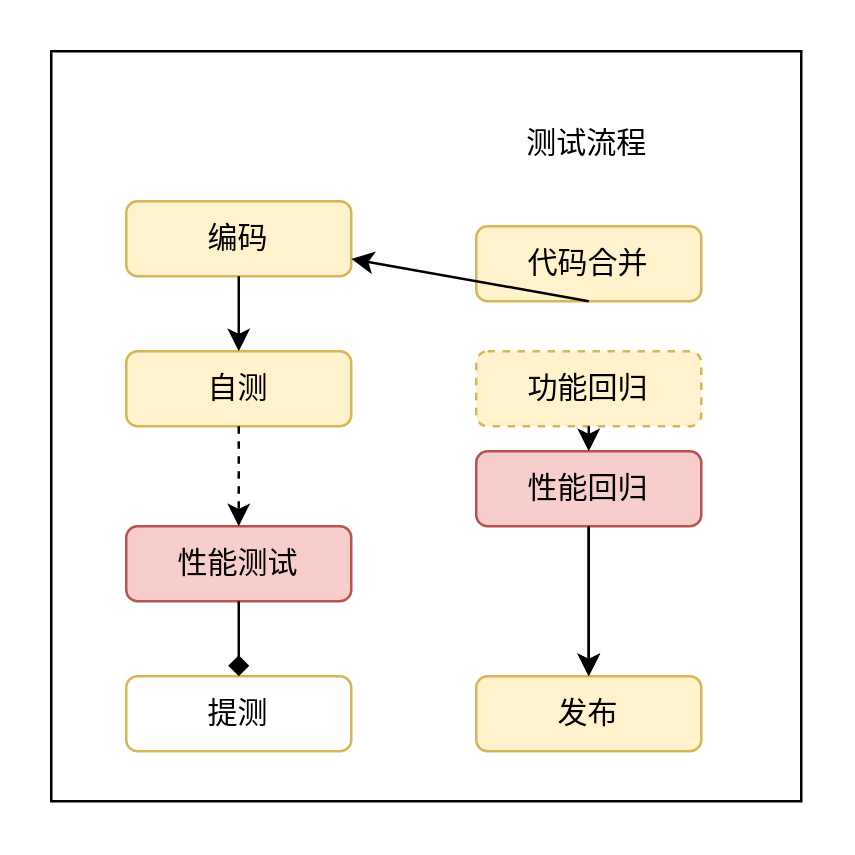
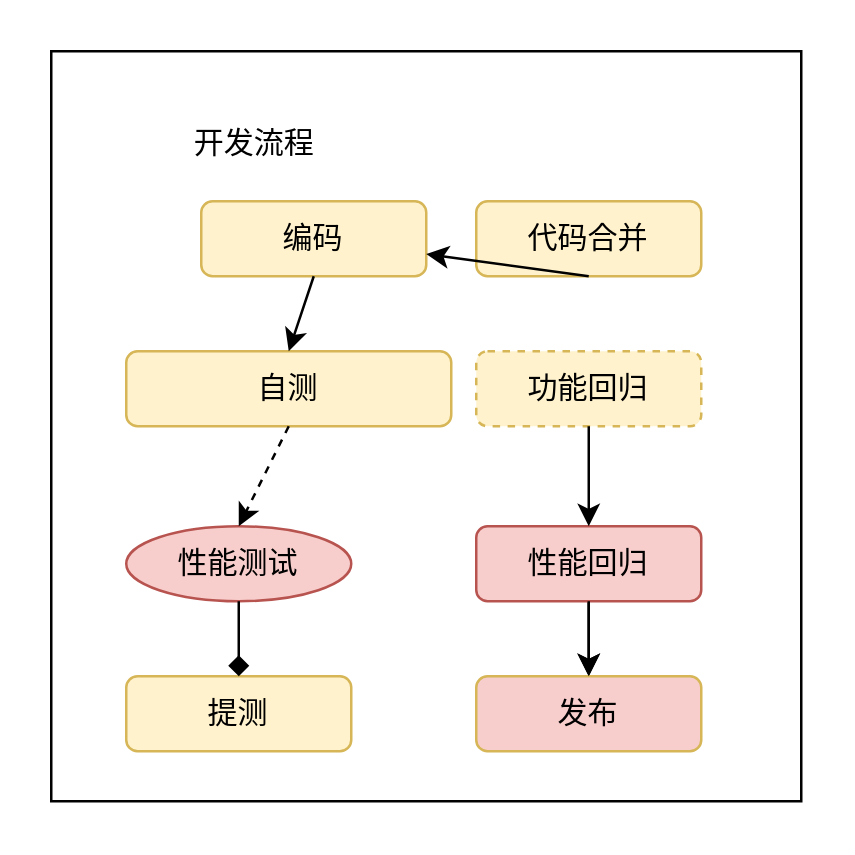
node "开发流程": added
node "测试流程": removed
node "编码": moved (239, 239) -> (314, 239)
node "代码合并": moved (589, 264) -> (589, 239)
node "自测": size 225x75 -> 325x75
node "性能回归": moved (589, 489) -> (589, 564)
node "性能测试": shape rounded rectangle -> ellipse
node "提测": fillcolor #ffffff -> #fff2cc
node "发布": fillcolor #fff2cc -> #f8cecc
